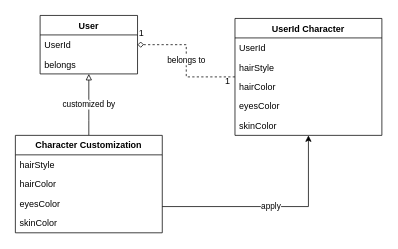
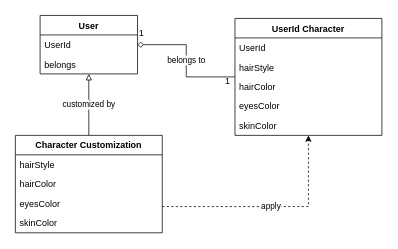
edge "UserId Character" -> "User": style dashed -> solid
edge "Character Customization" -> "UserId Character": style solid -> dashed
